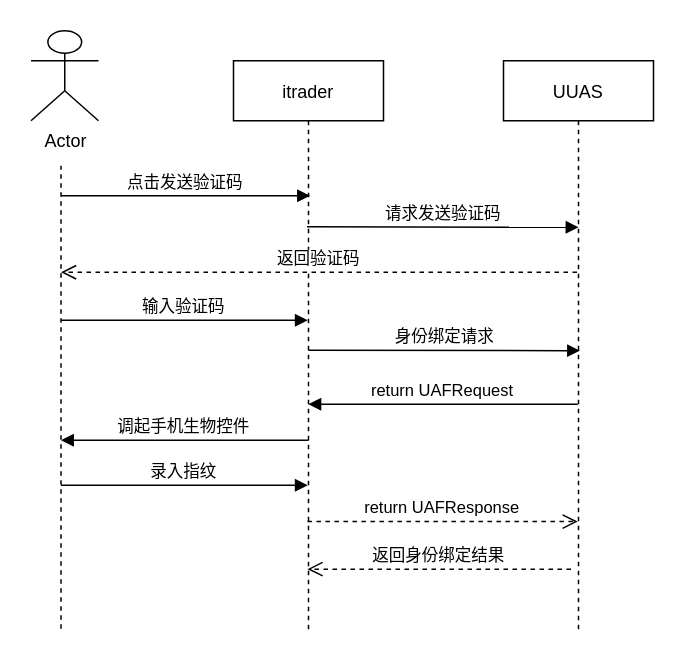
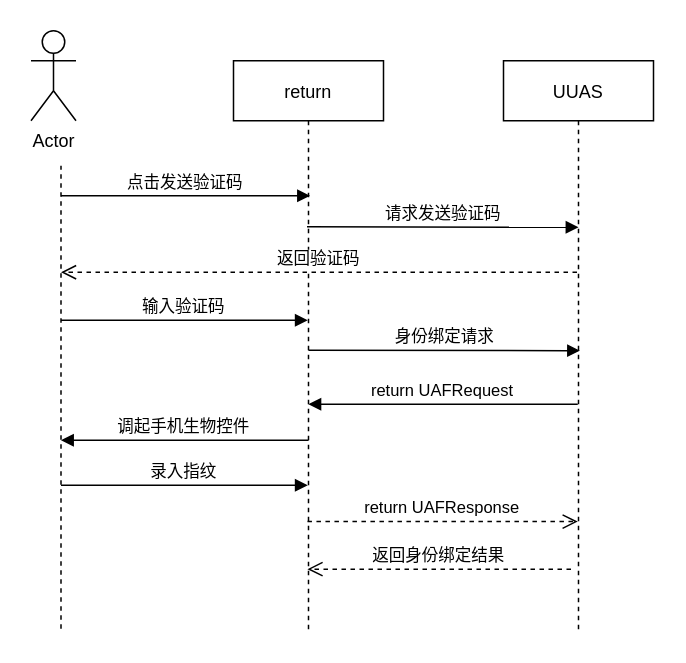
node "Actor": size 68x90 -> 45x90
node "itrader": label "itrader" -> "return"
